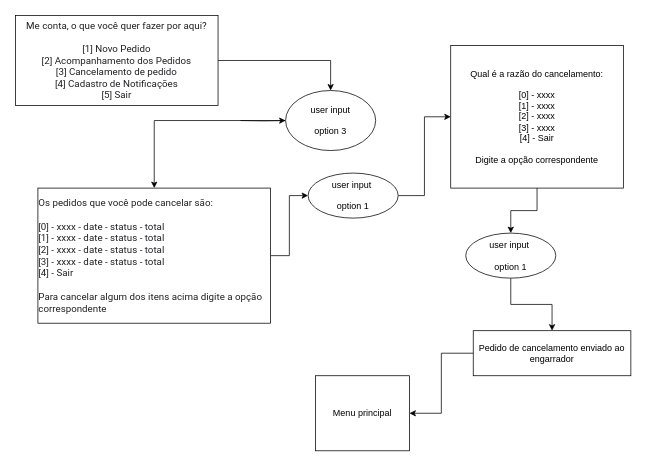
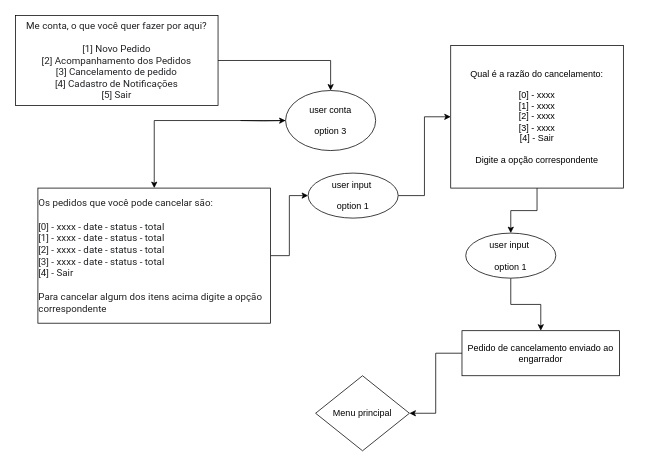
node "user input option 3": label "user input option 3" -> "user conta option 3"
node "Pedido de cancelamento enviado ao engarrador": moved (552, 353) -> (540, 353)
node "Menu principal": shape rectangle -> diamond
